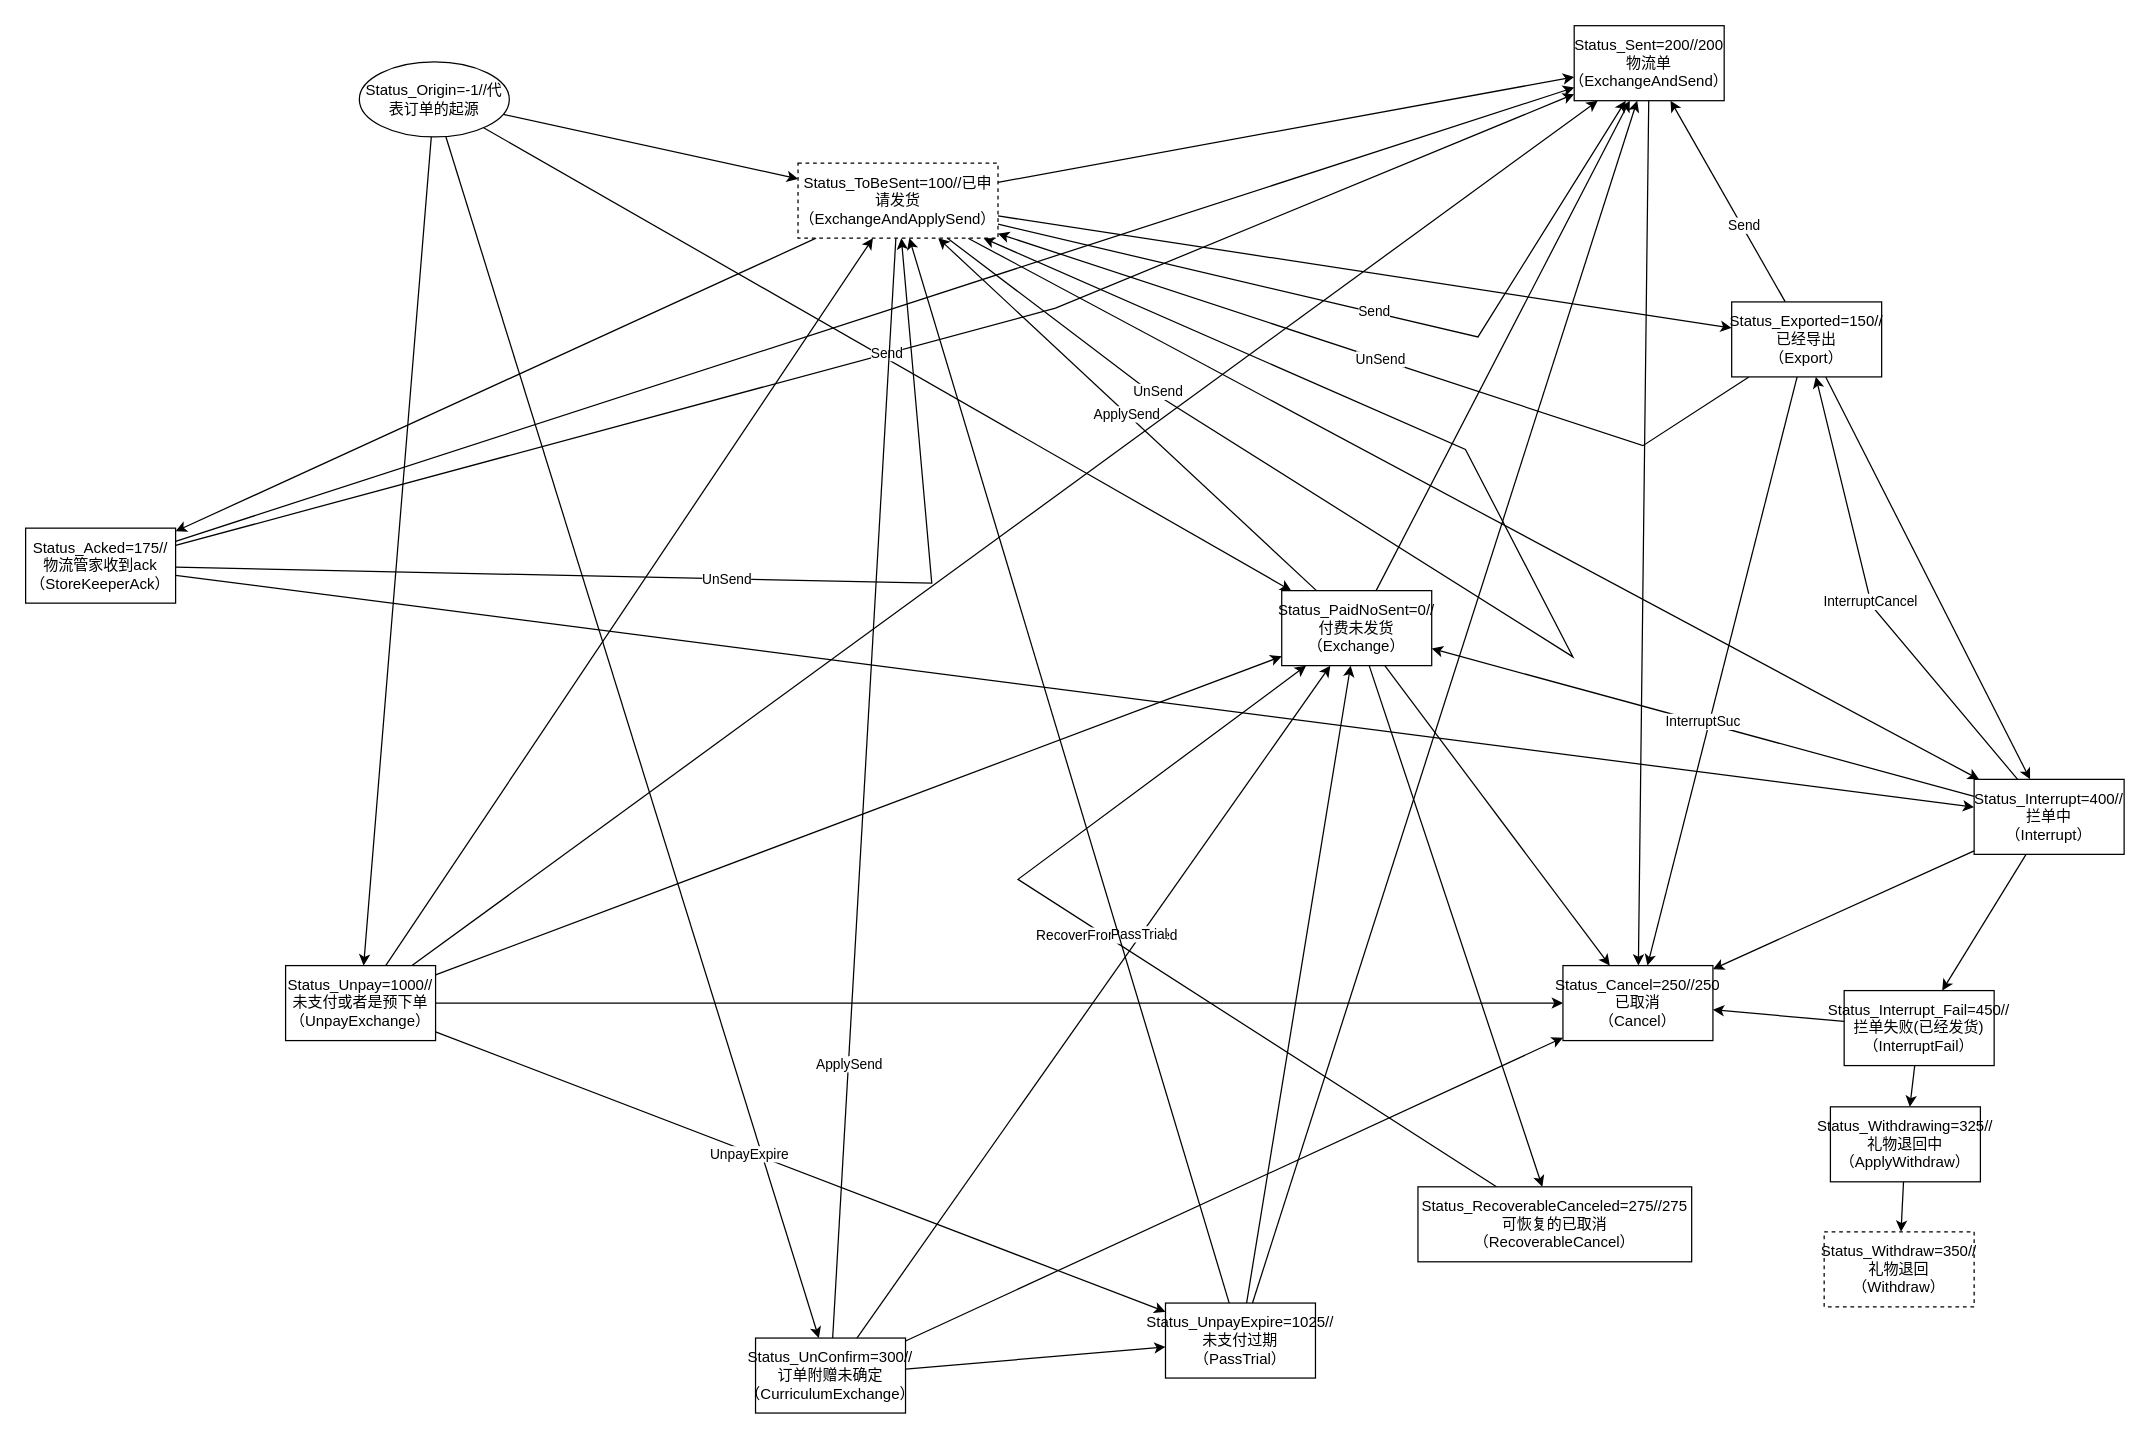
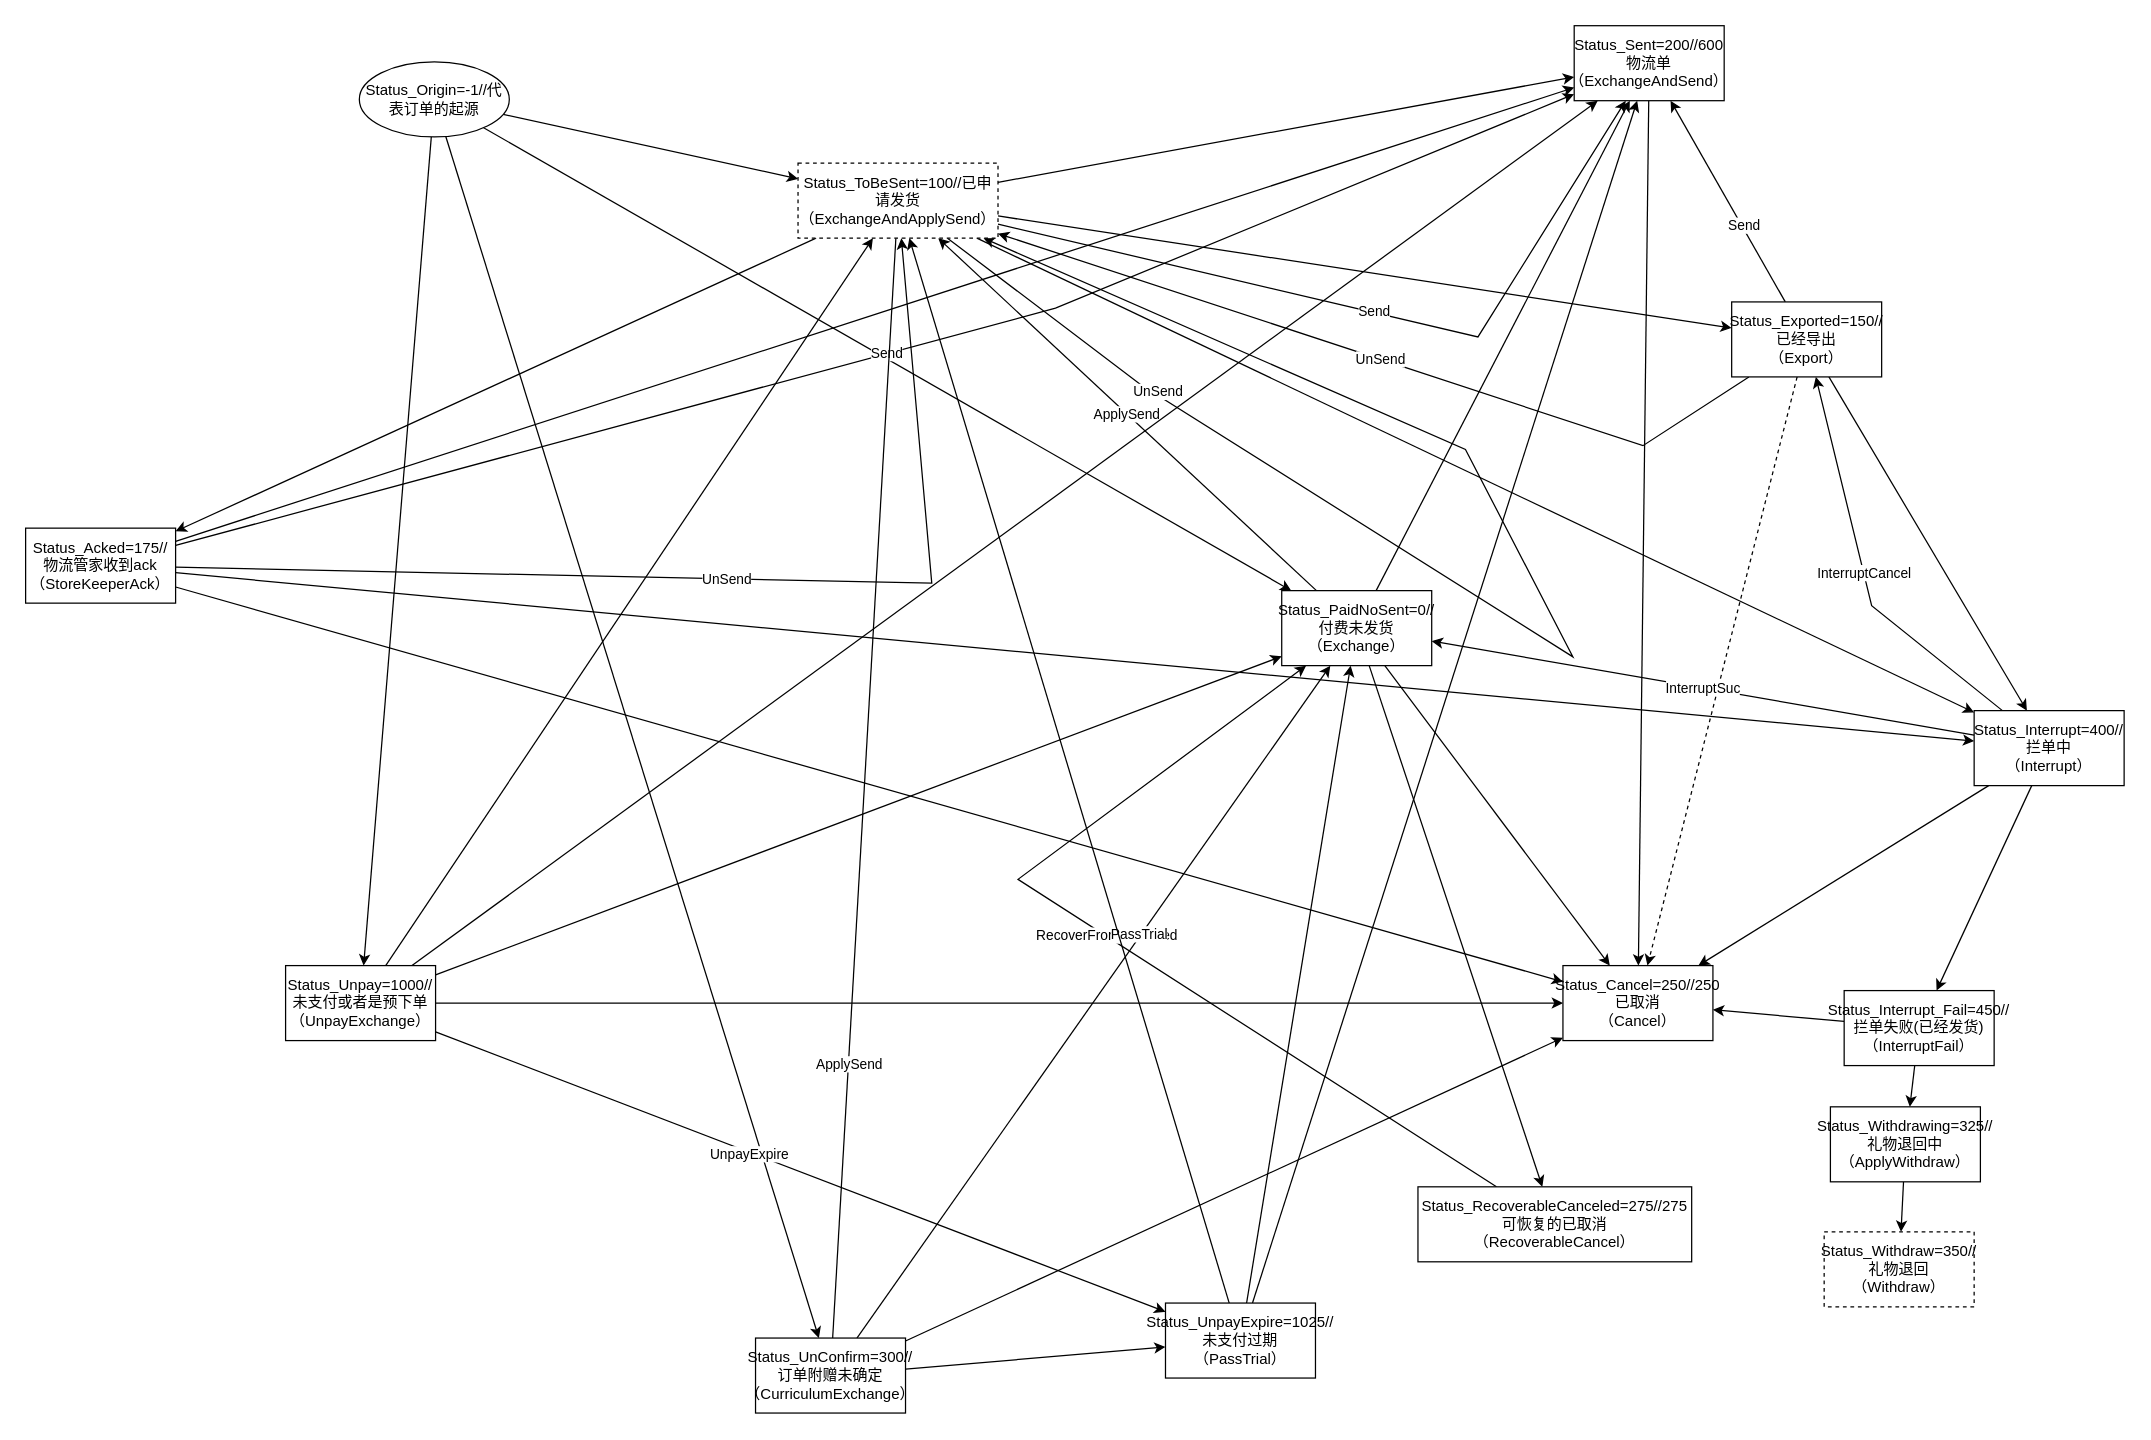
node "Status_Sent=200//200物流单 （ExchangeAndSend）": label "Status_Sent=200//200物流单 （ExchangeAndSend）" -> "Status_Sent=200//600物流单 （ExchangeAndSend）"
edge "Status_Exported=150//已经导出 （Export）" -> "Status_Cancel=250//250已取消 （Cancel）": style solid -> dashed
edge "Status_Acked=175//物流管家收到ack （StoreKeeperAck）" -> "Status_Cancel=250//250已取消 （Cancel）": added
node "Status_Interrupt=400//拦单中 （Interrupt）": moved (2049, 817) -> (2049, 748)
